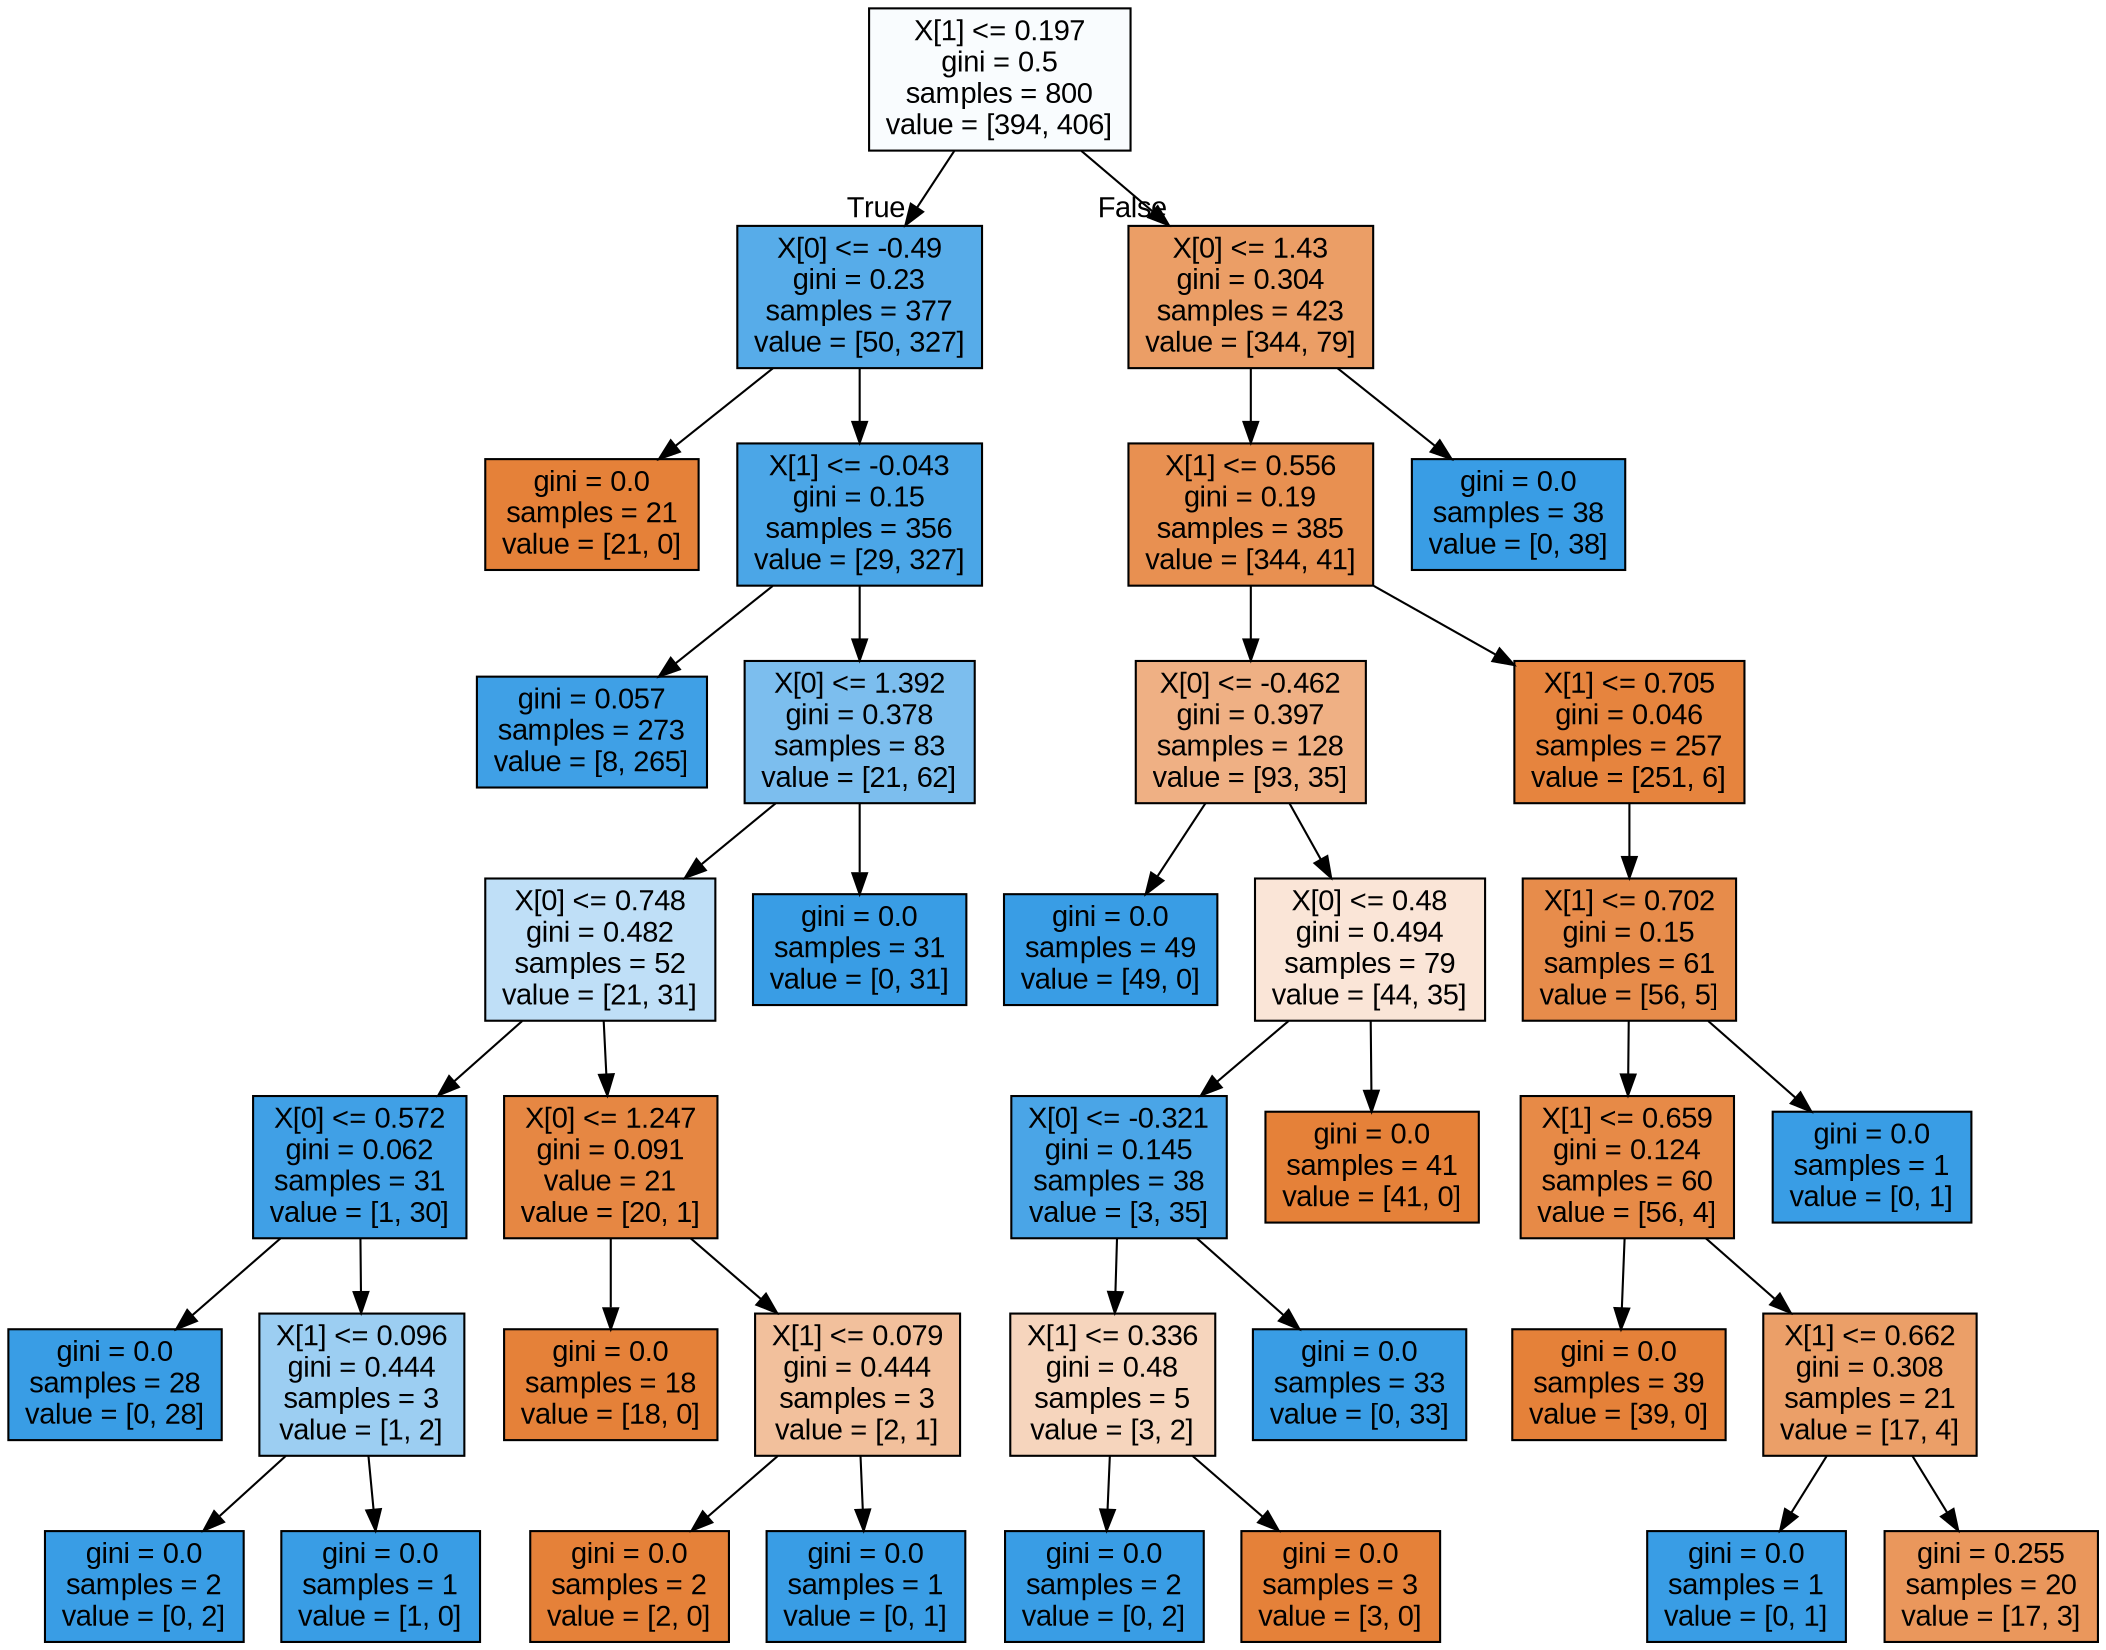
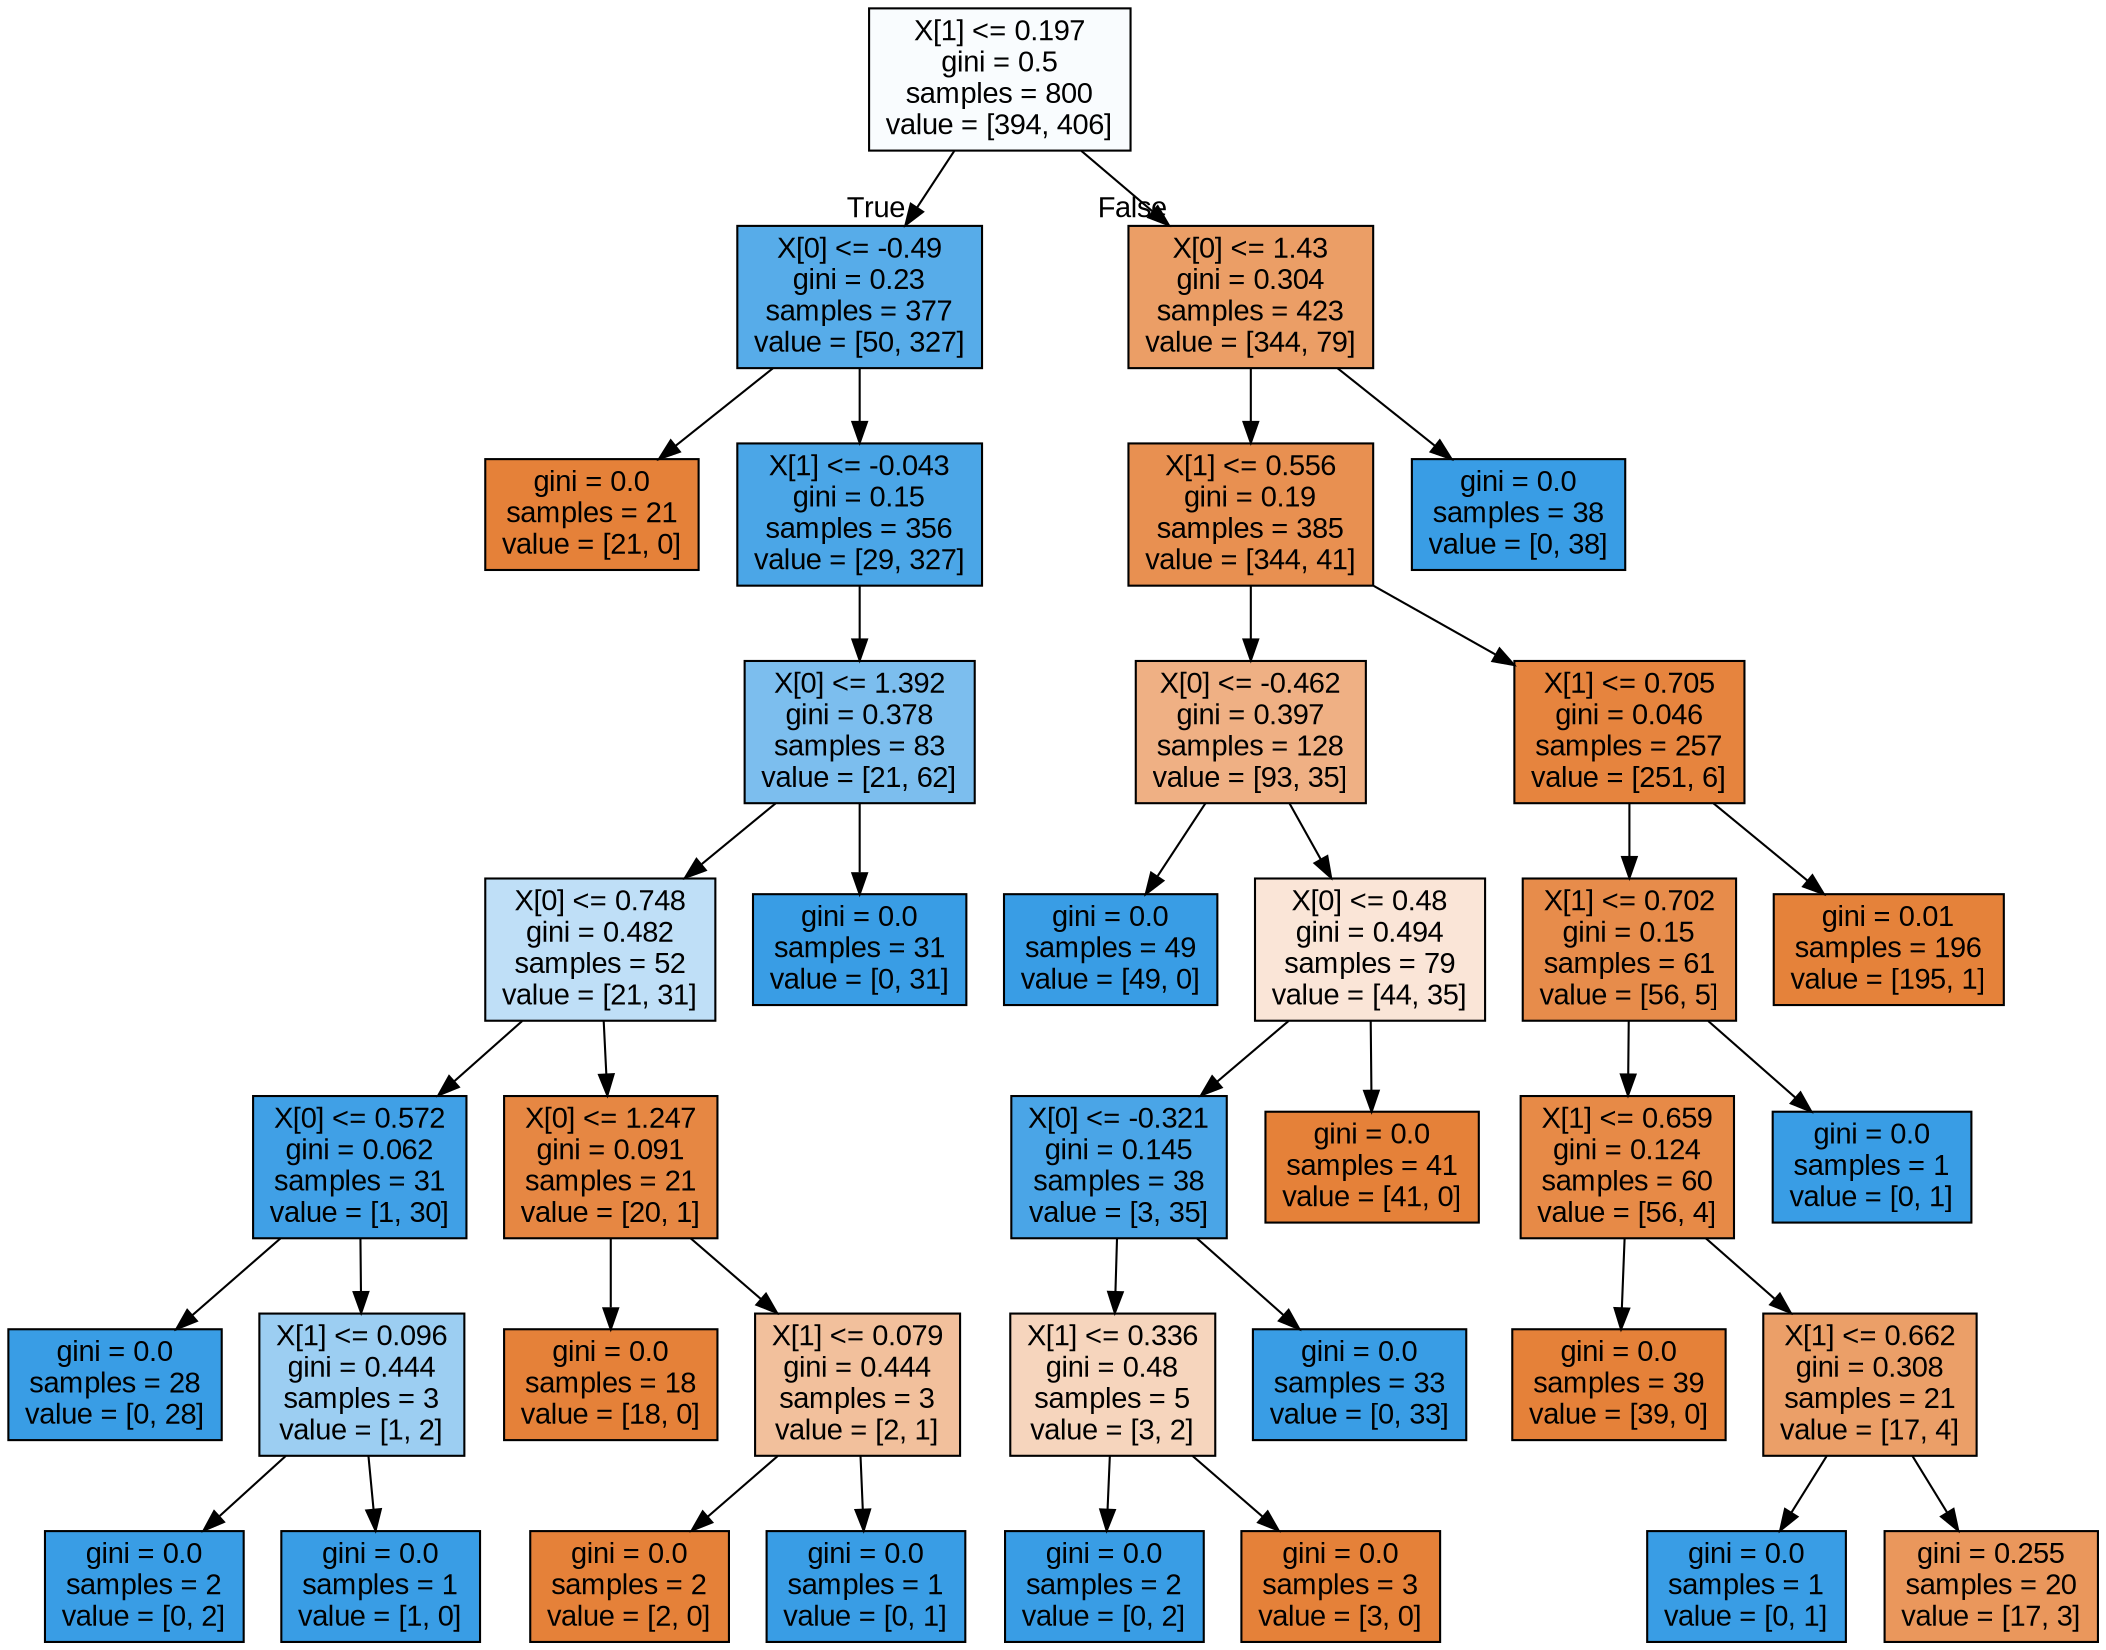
node "gini = 0.057 samples = 273 value = [8, 265]": removed
node "gini = 0.01 samples = 196 value = [195, 1]": added
node "X[0] <= 1.247 gini = 0.091 value = 21 value = [20, 1]": label "X[0] <= 1.247 gini = 0.091 value = 21 value = [20, 1]" -> "X[0] <= 1.247 gini = 0.091 samples = 21 value = [20, 1]"
